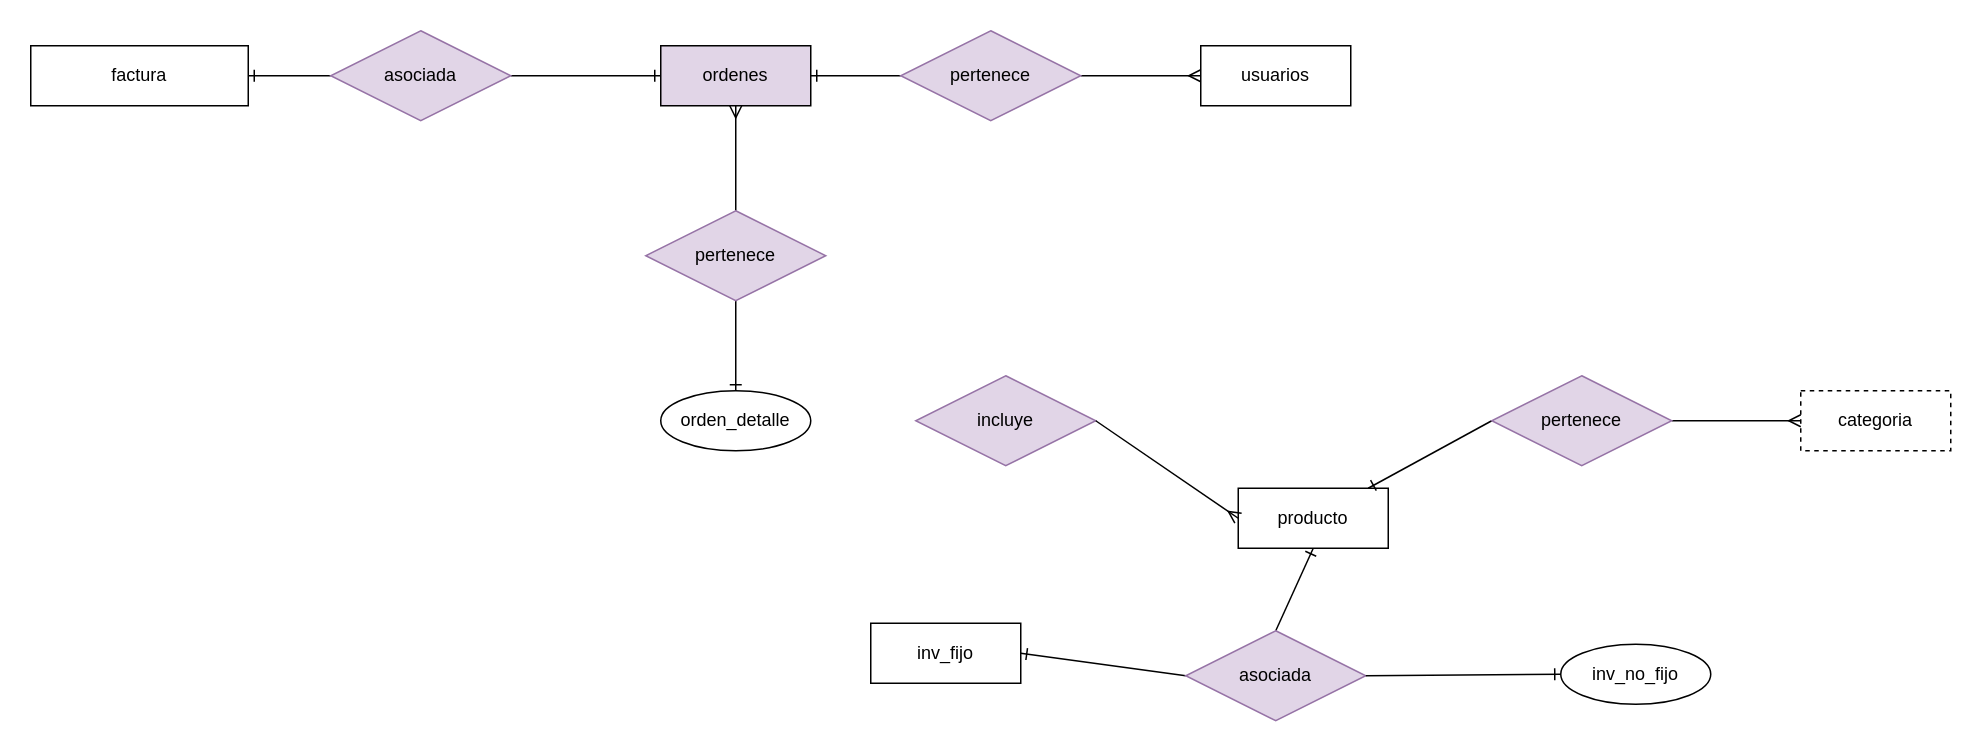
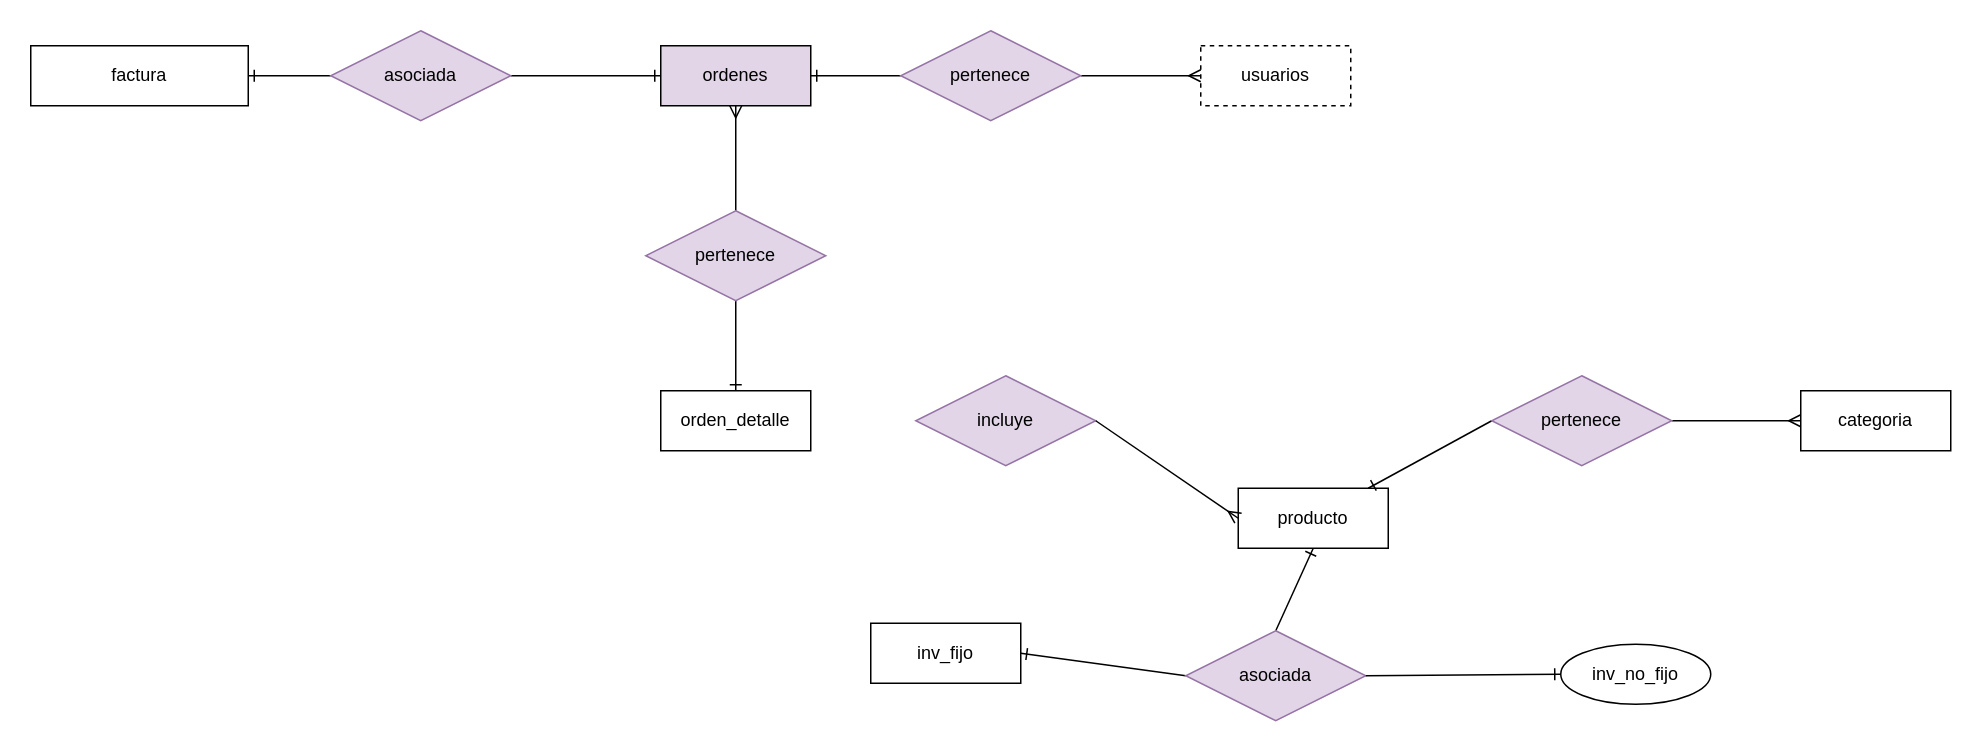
node "usuarios": style solid -> dashed
node "orden_detalle": shape ellipse -> rectangle
node "categoria": style dashed -> solid
